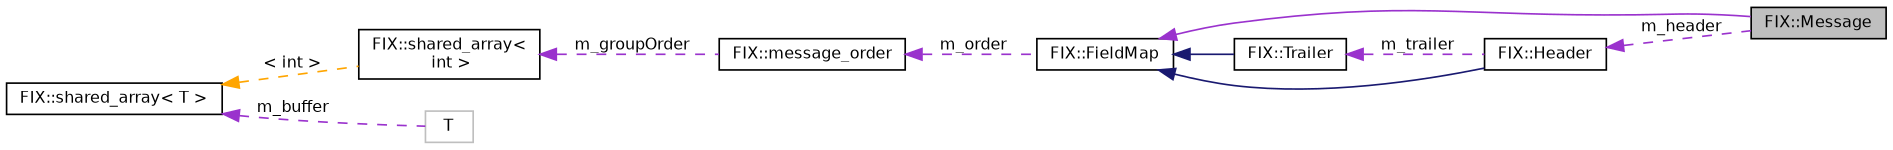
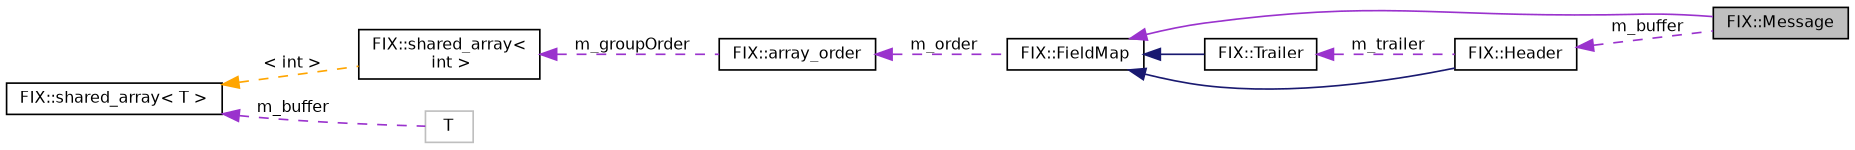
edge "FIX::Message" -> "FIX::Header": label " m_header" -> " m_buffer"
node "FIX::message_order": label "FIX::message_order" -> "FIX::array_order"
